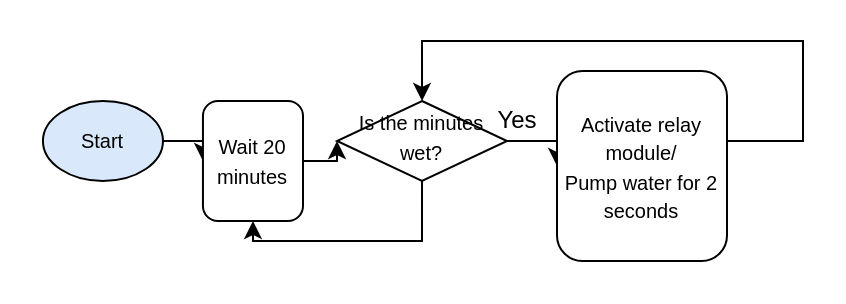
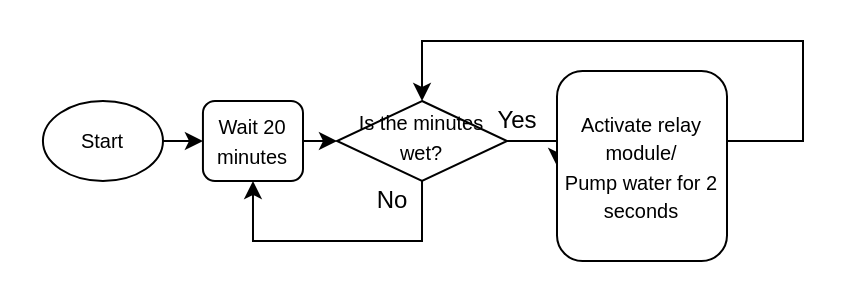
node "Start": fillcolor #dae8fc -> #ffffff
node "Wait 20 minutes": size 100x120 -> 100x80
node "No": added
